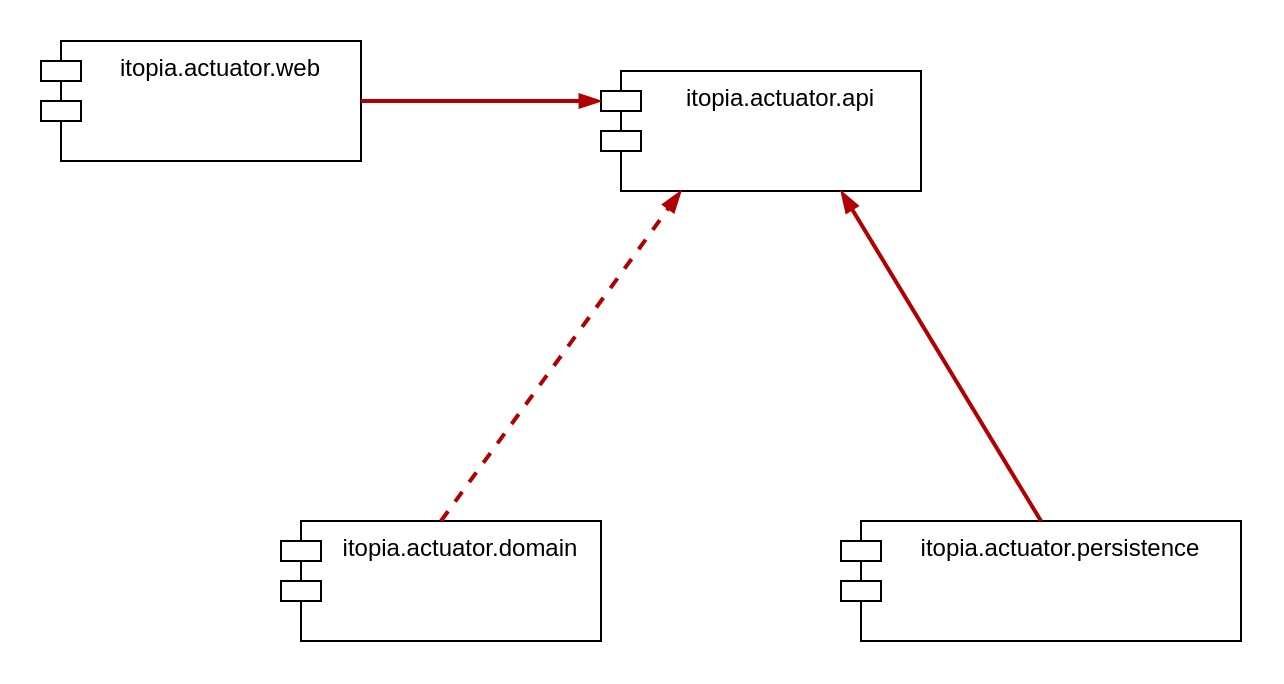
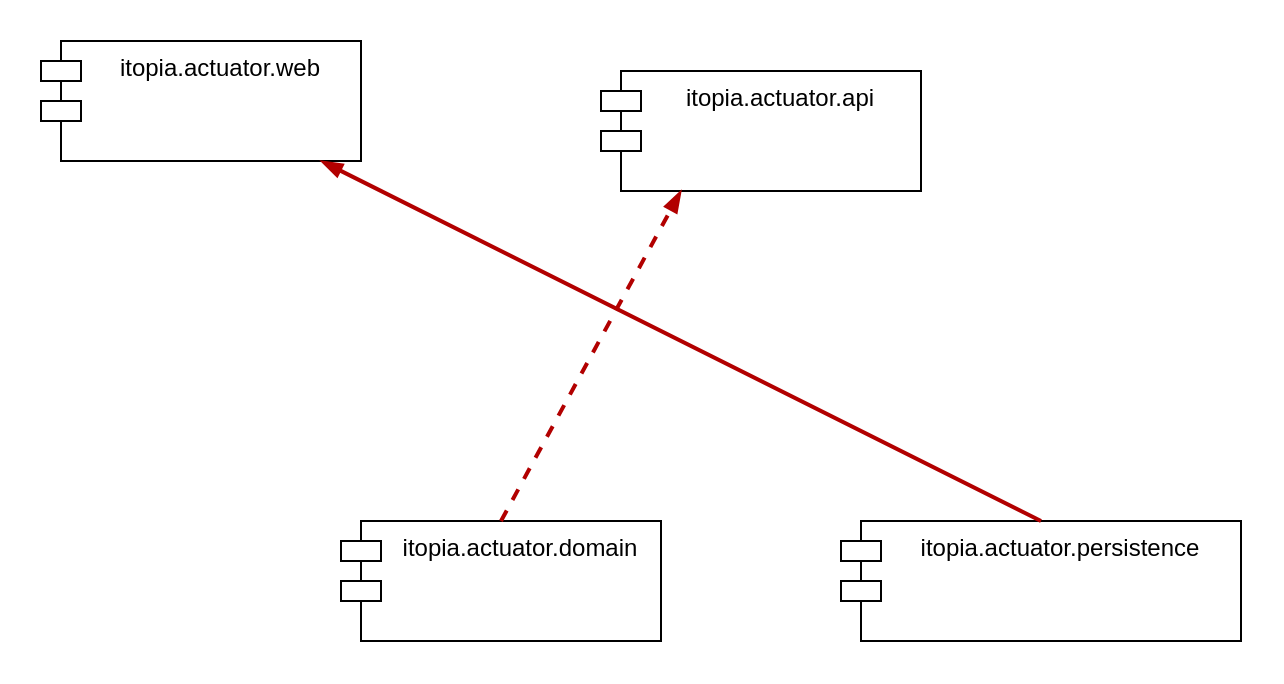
edge "itopia.actuator.web" -> "itopia.actuator.api": removed
edge "itopia.actuator.persistence" -> "itopia.actuator.api": now "itopia.actuator.persistence" -> "itopia.actuator.web"
node "itopia.actuator.domain": moved (441, 581) -> (501, 581)
